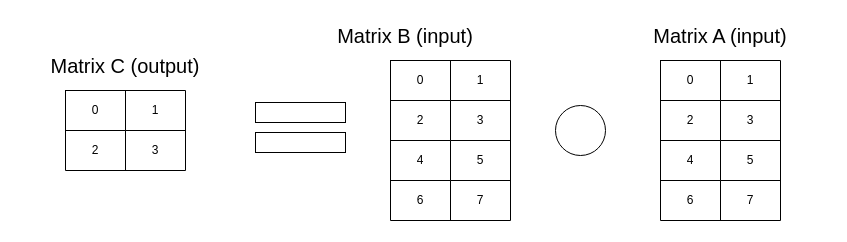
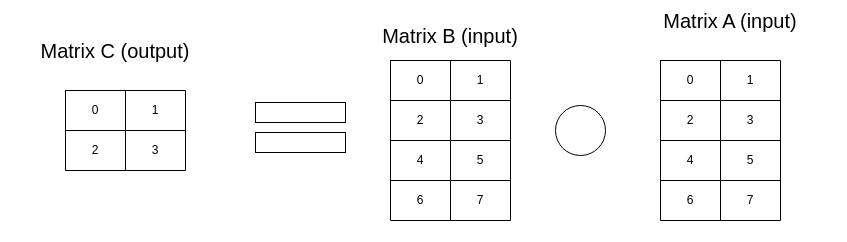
node "Matrix B (input)": moved (406, 36) -> (451, 36)
node "Matrix A (input)": moved (721, 36) -> (731, 21)
node "Matrix C (output)": moved (126, 66) -> (116, 51)
